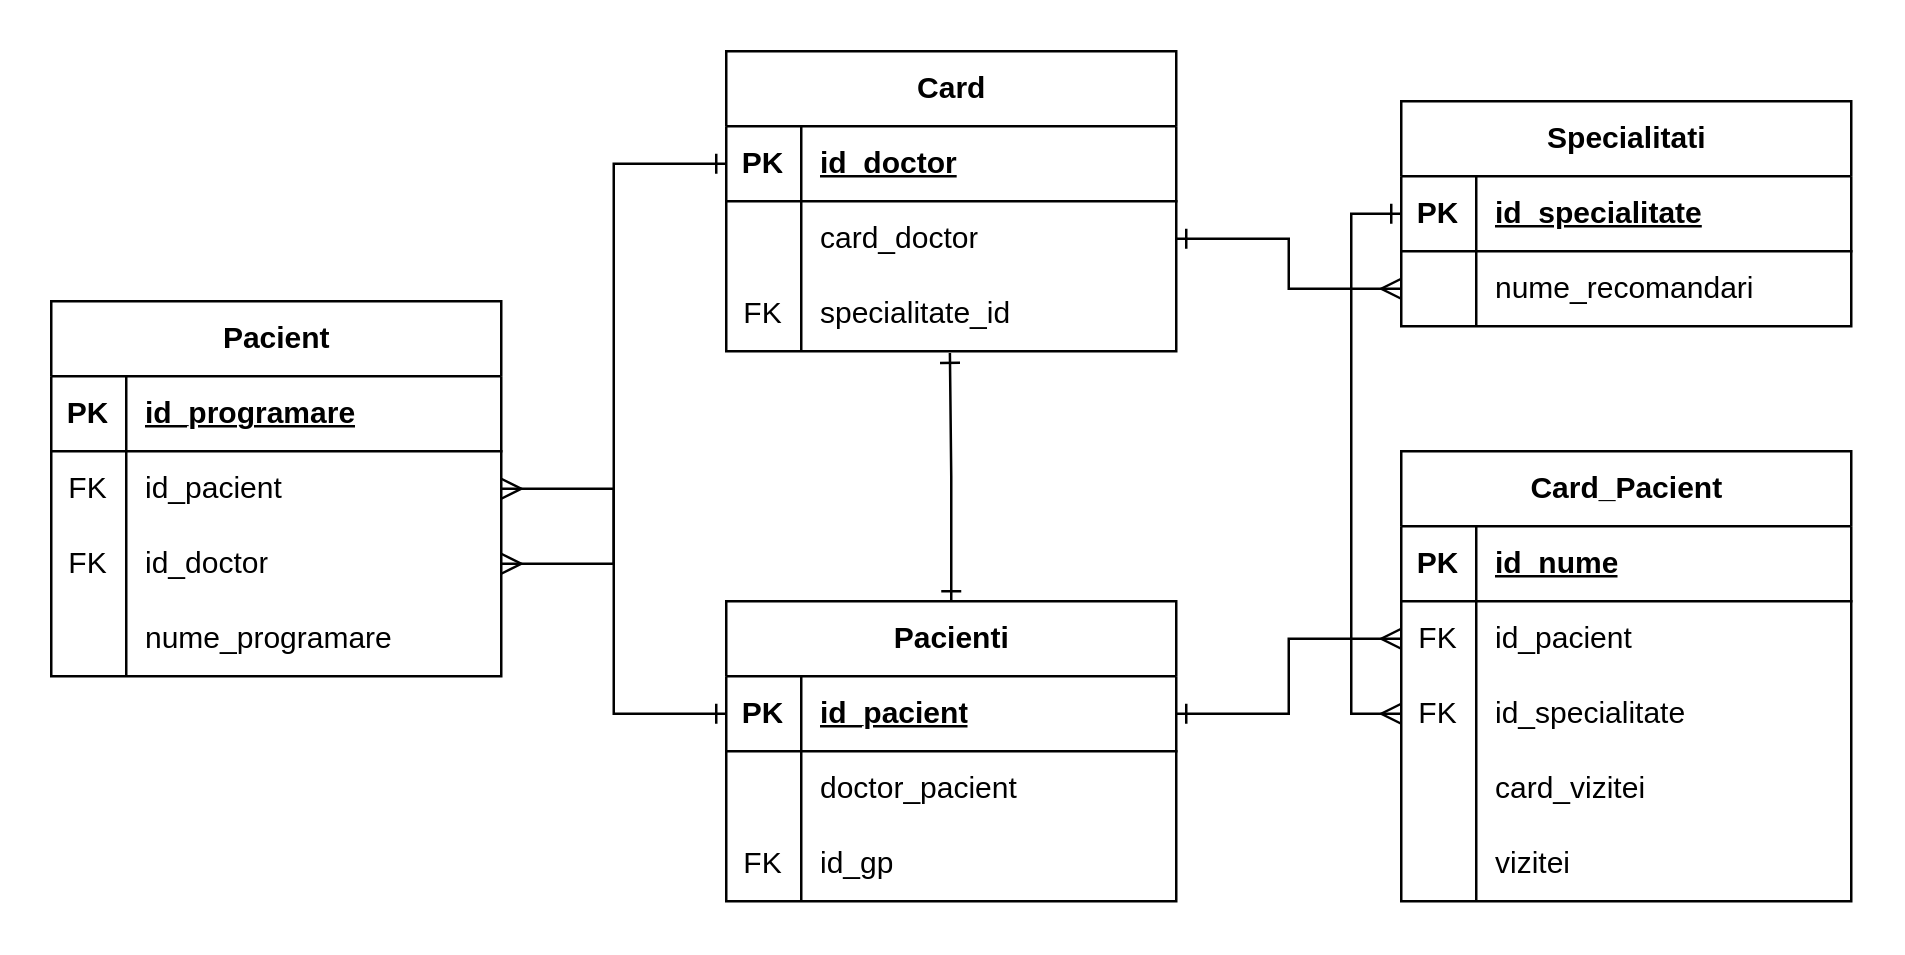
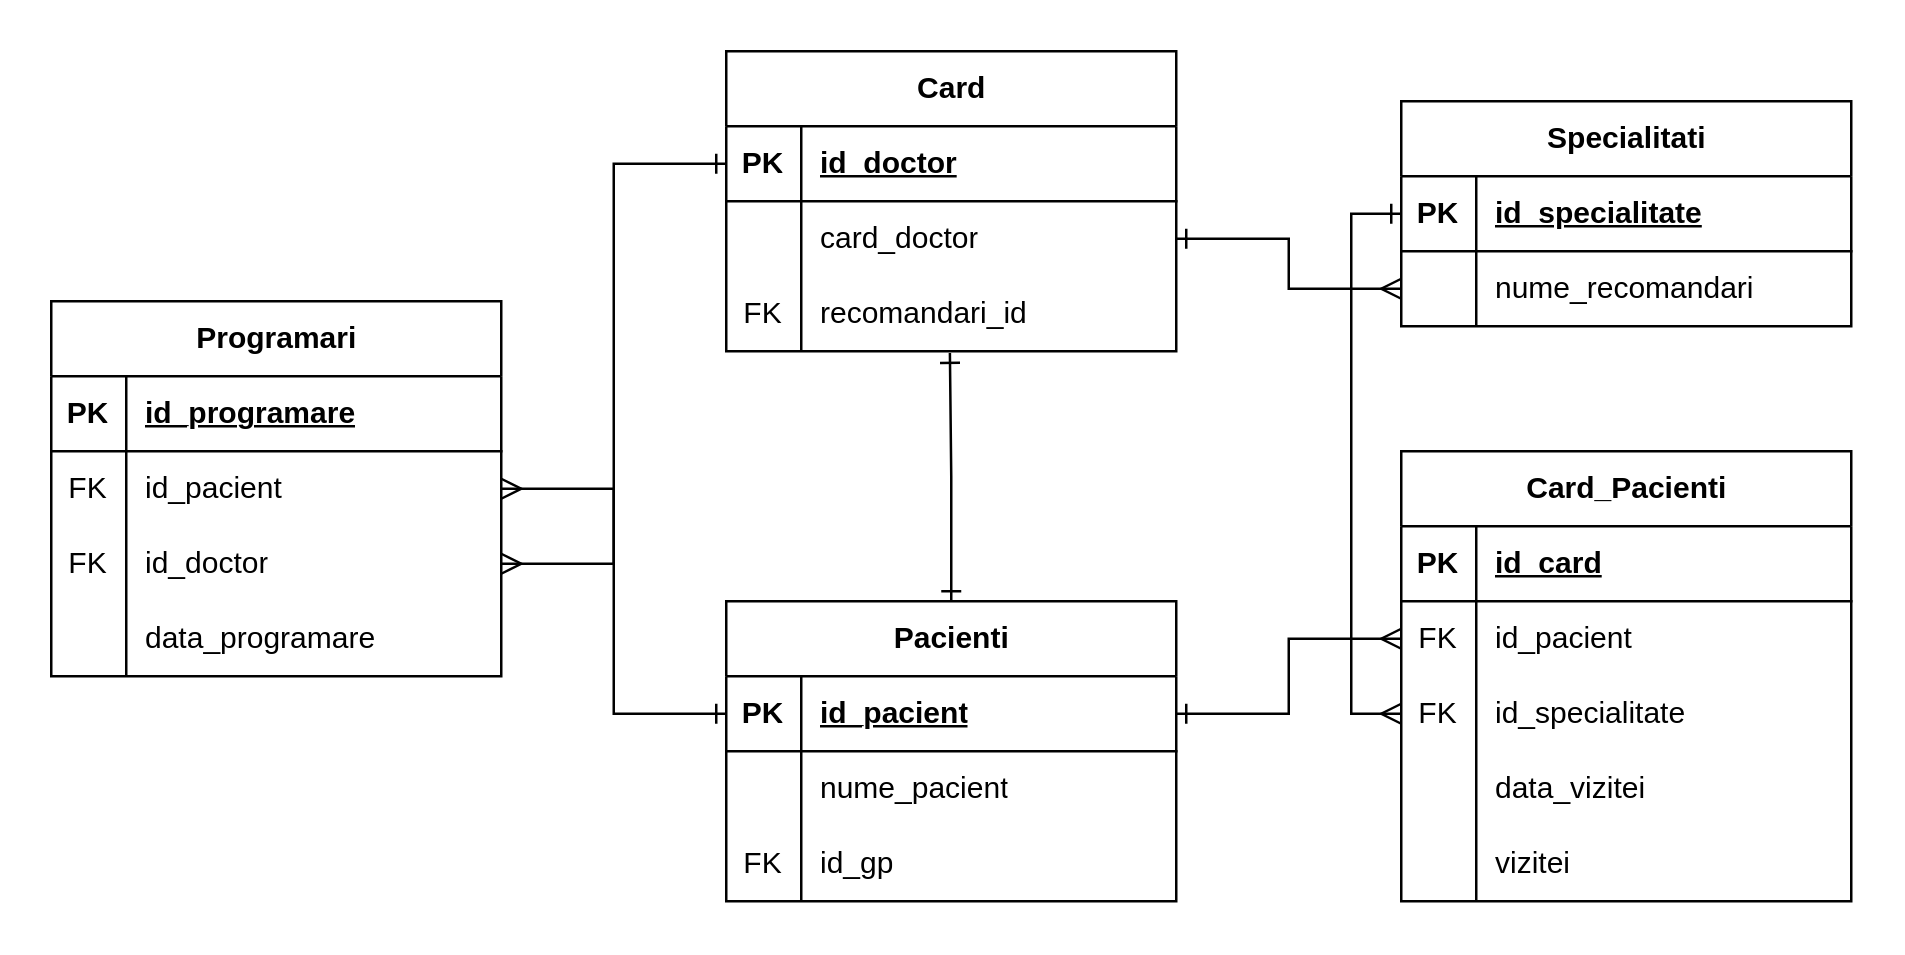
node "specialitate_id": label "specialitate_id" -> "recomandari_id"
node "Pacient": label "Pacient" -> "Programari"
node "Card_Pacient": label "Card_Pacient" -> "Card_Pacienti"
node "id_nume": label "id_nume" -> "id_card"
node "nume_programare": label "nume_programare" -> "data_programare"
node "doctor_pacient": label "doctor_pacient" -> "nume_pacient"
node "card_vizitei": label "card_vizitei" -> "data_vizitei"
